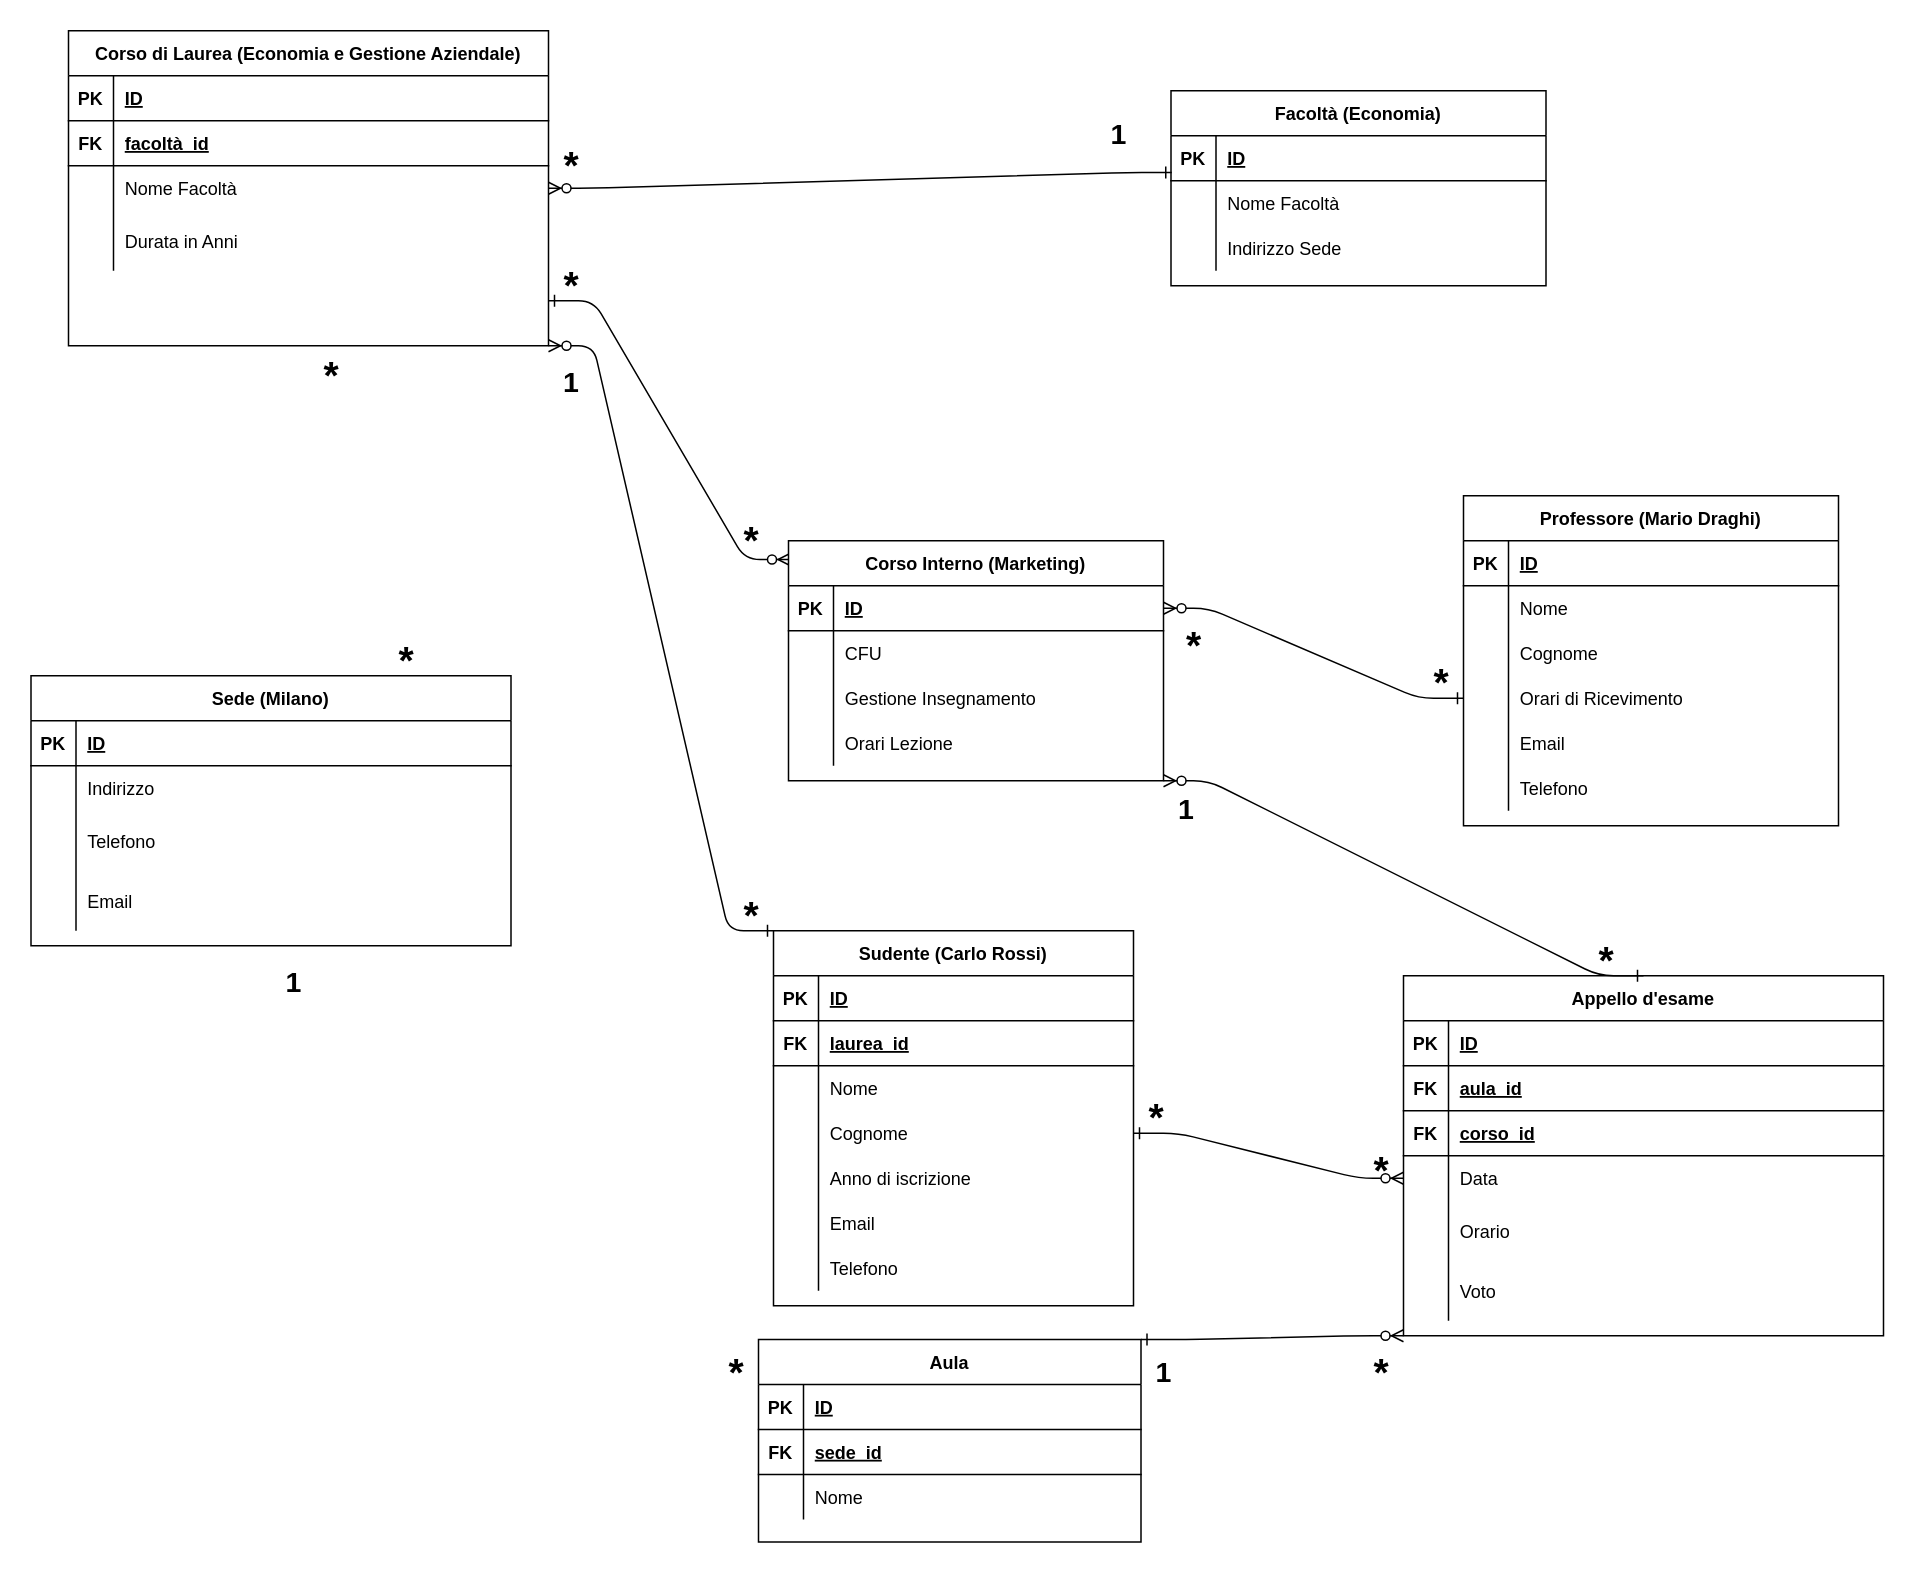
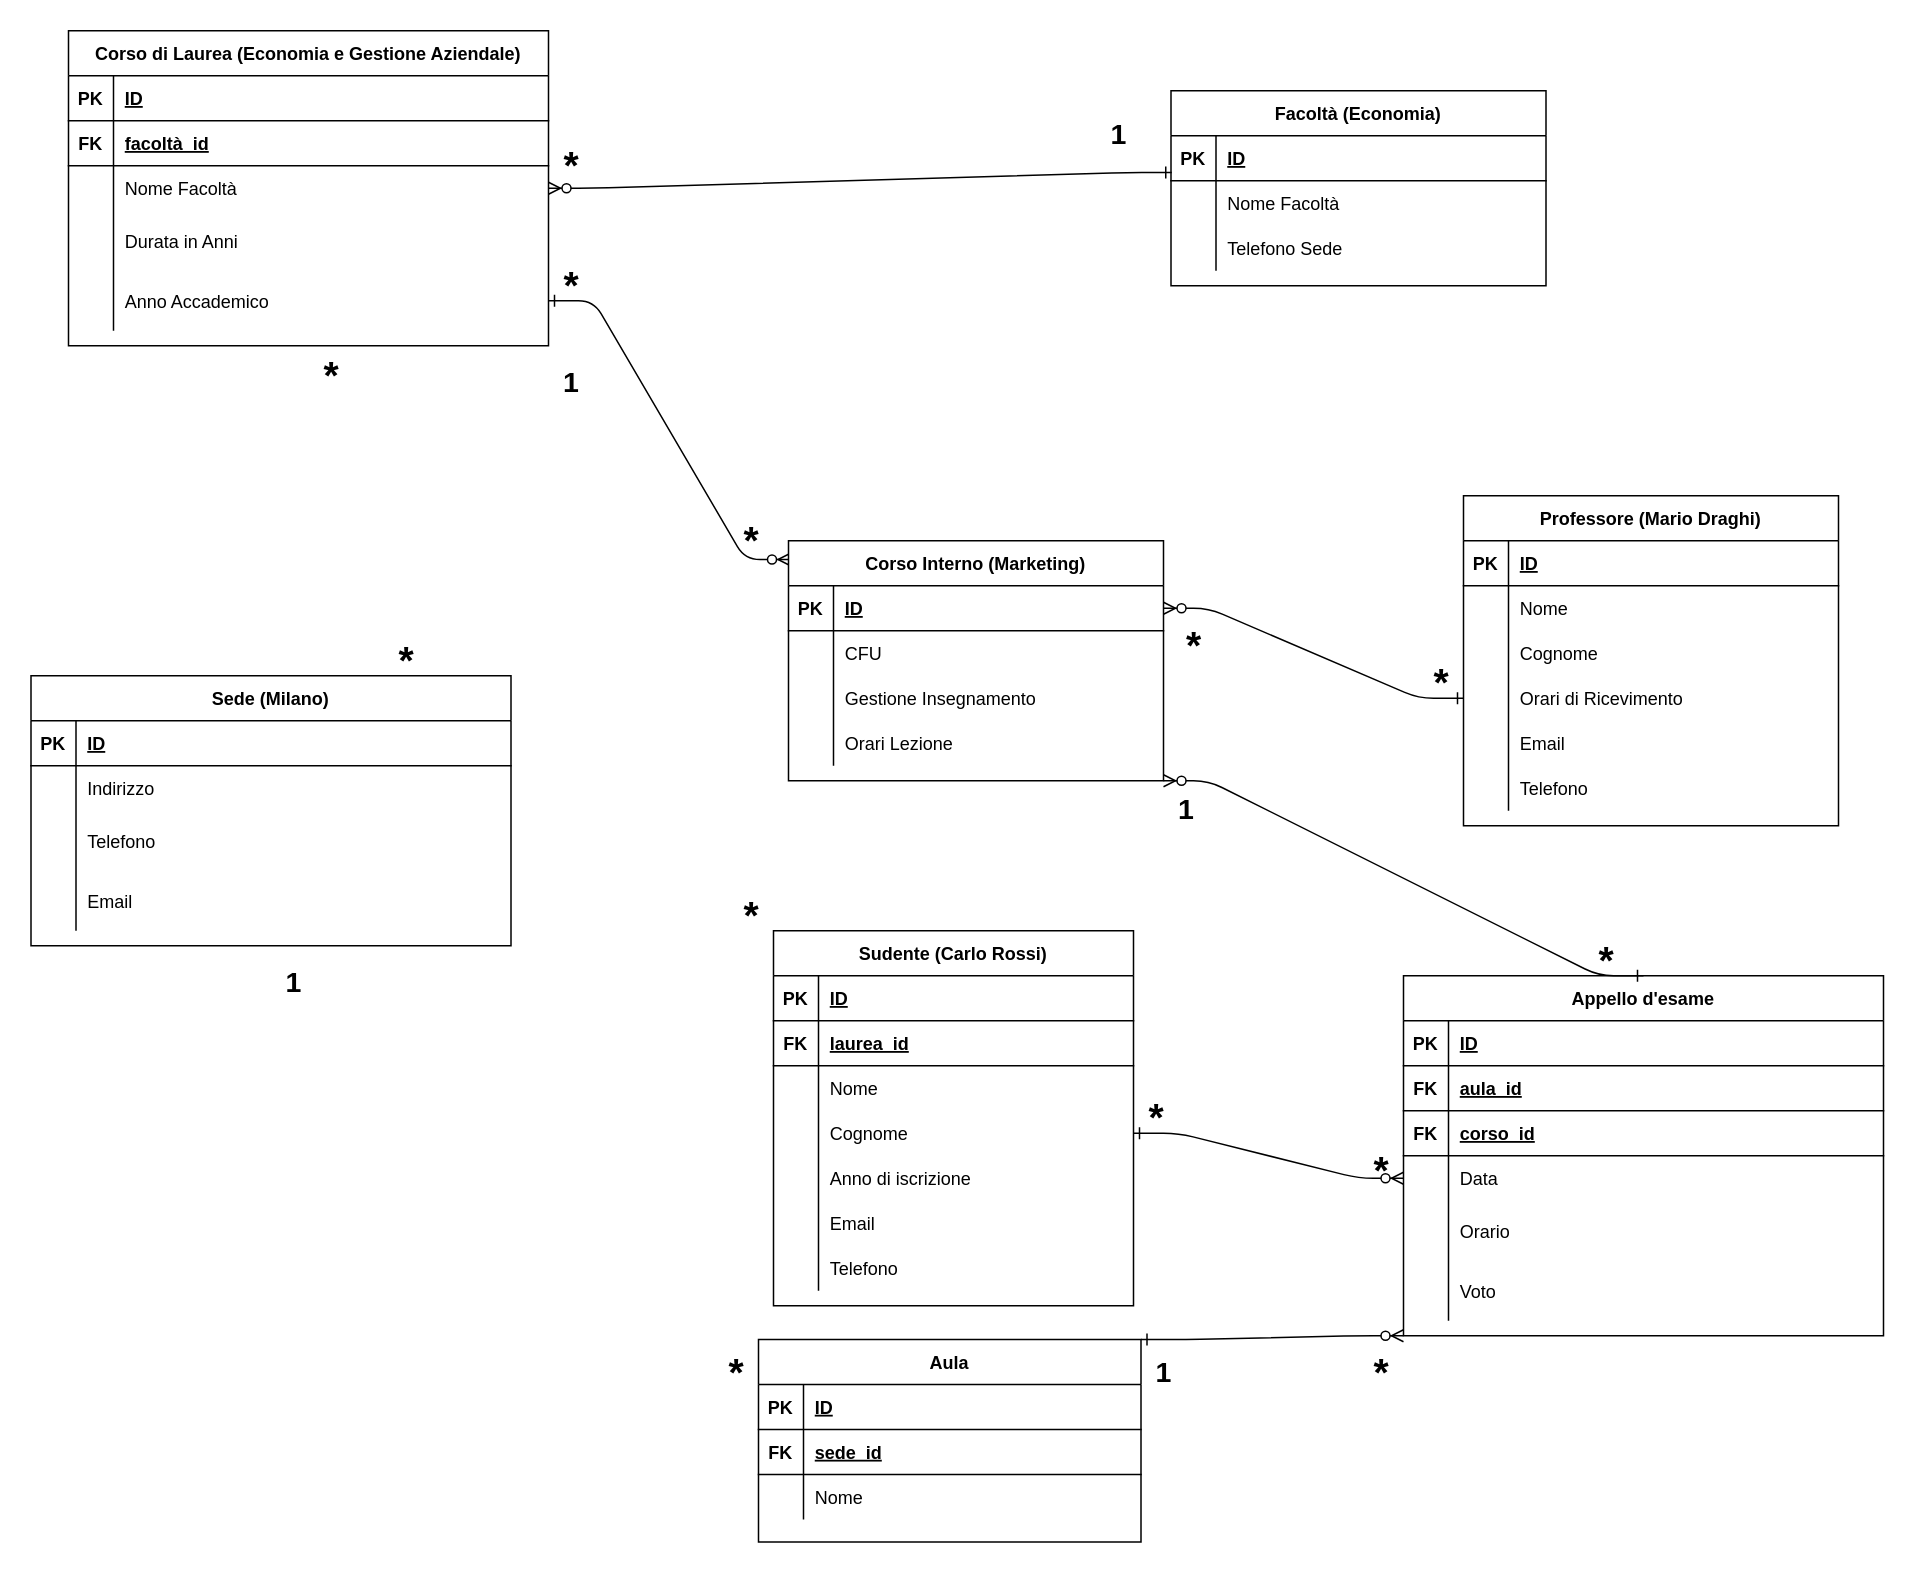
node "Indirizzo Sede": label "Indirizzo Sede" -> "Telefono Sede"
node "Anno Accademico": added
edge "Corso di Laurea (Economia e Gestione Aziendale)" -- "Sudente (Carlo Rossi)": removed
